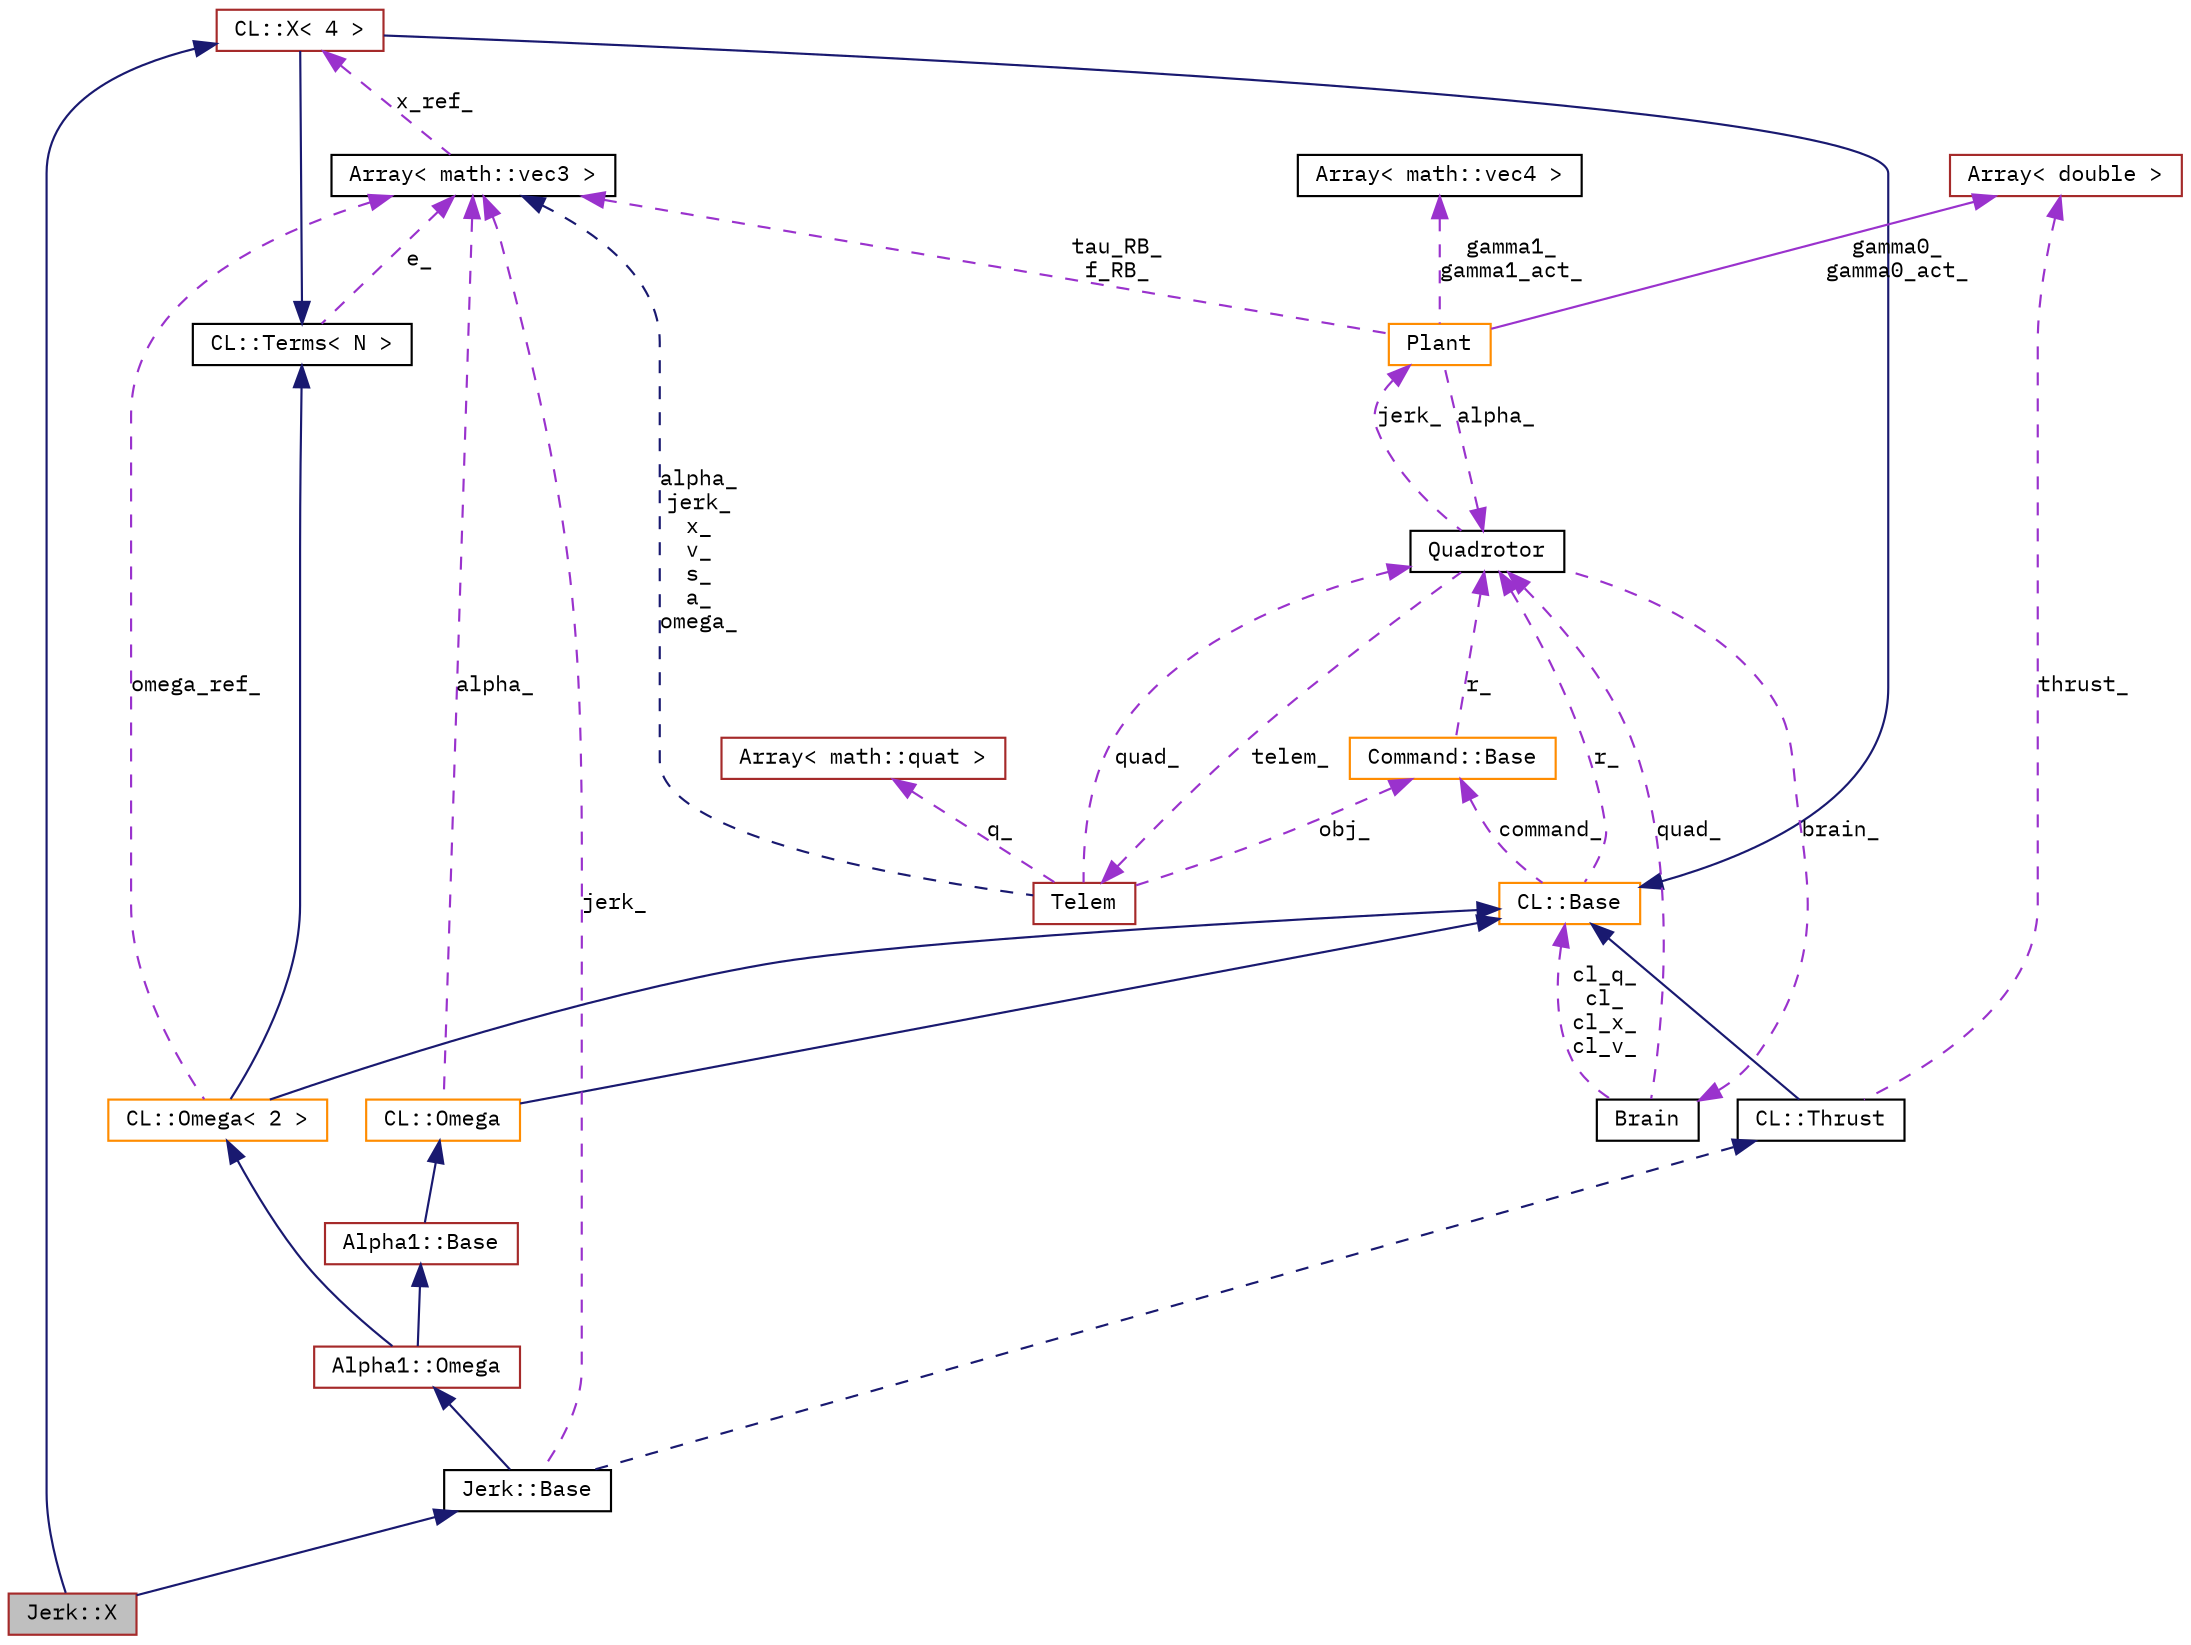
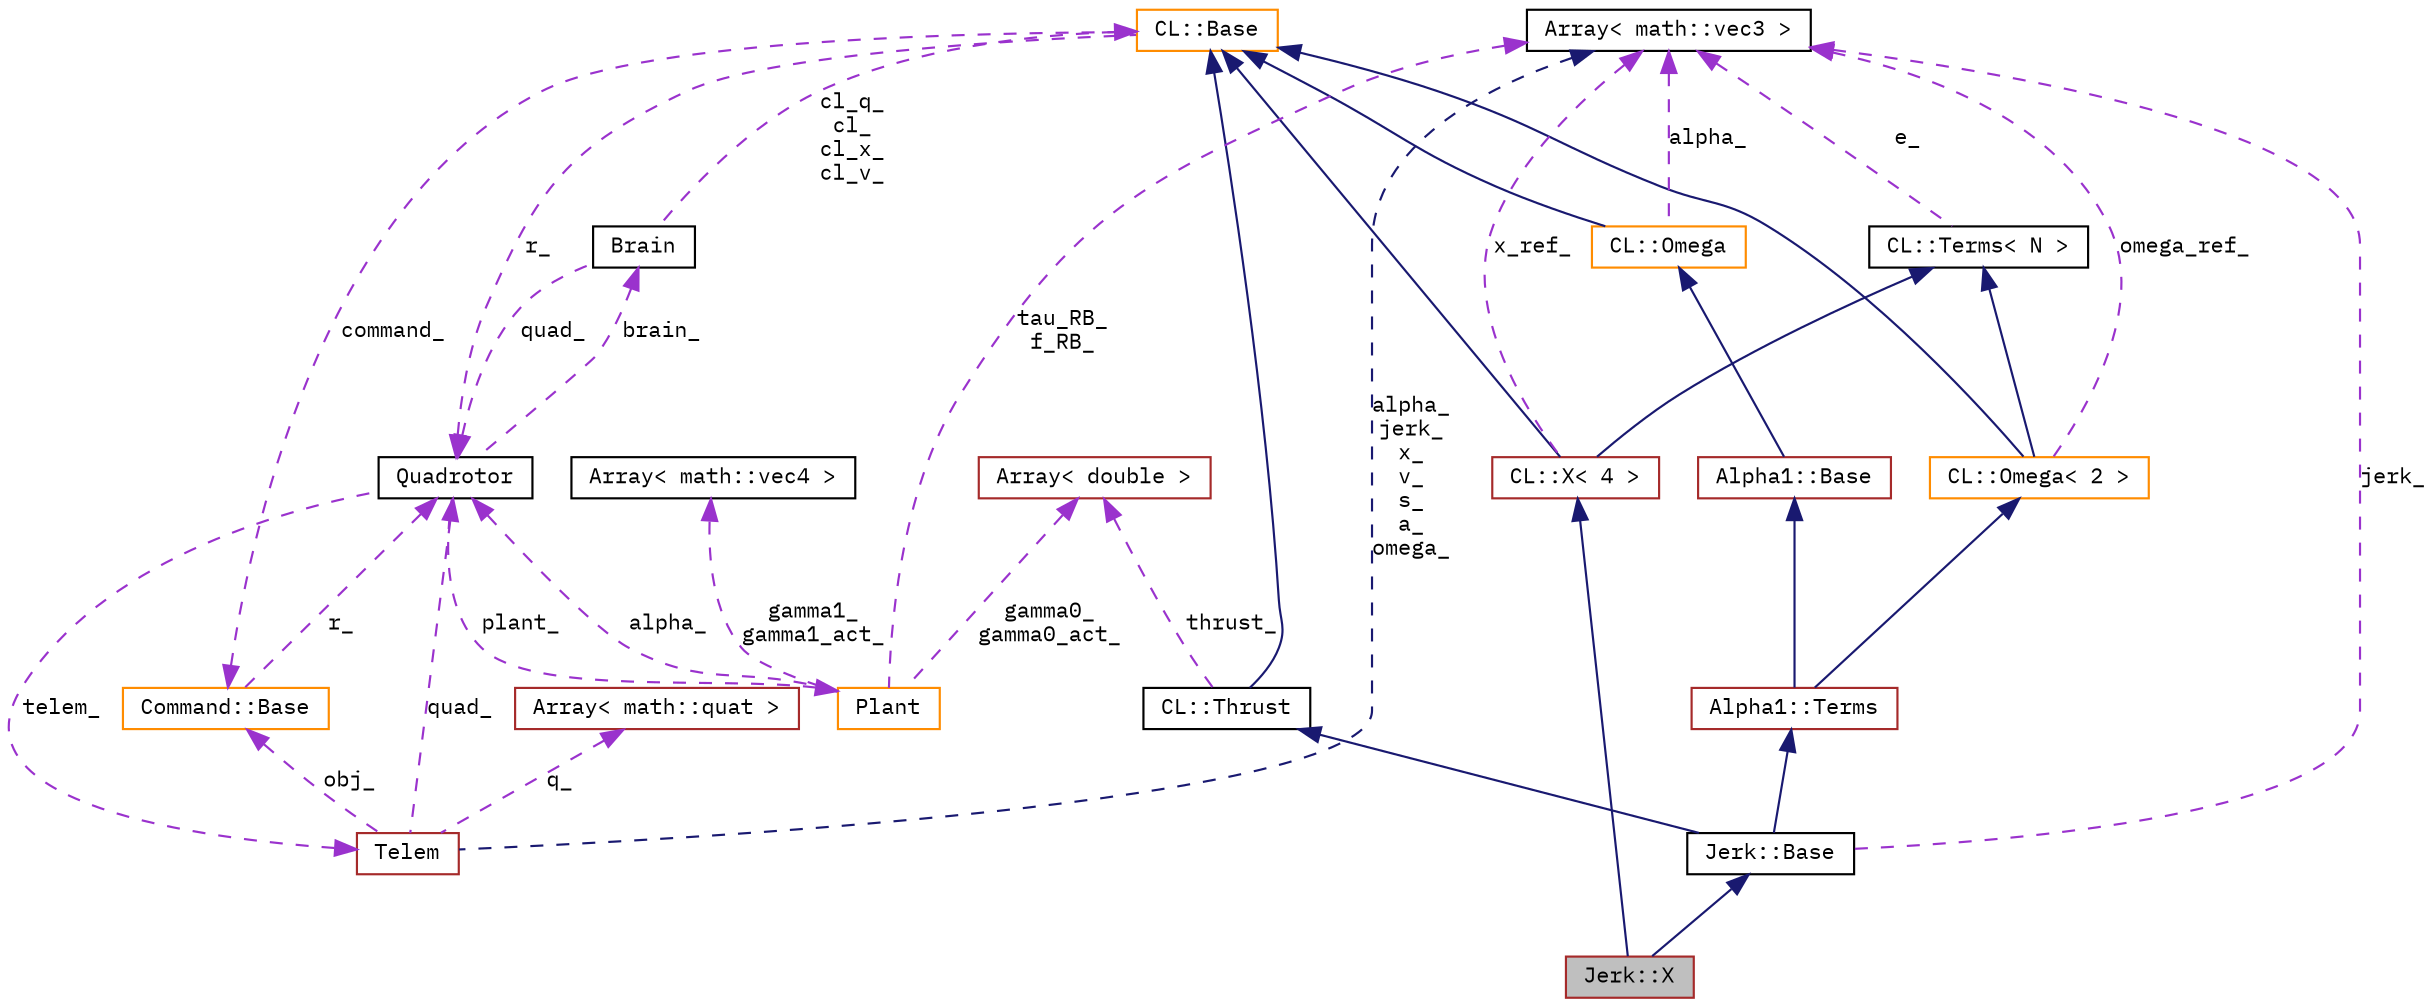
edge "Array< math::vec3 >" -> "CL::X< 4 >": reversed
edge "Plant" -> "Array< double >": style solid -> dashed
edge "Quadrotor" -> "Plant": label "jerk_" -> "plant_"
edge "Jerk::Base" -> "CL::Thrust": style dashed -> solid
node "Alpha1::Omega": label "Alpha1::Omega" -> "Alpha1::Terms"
